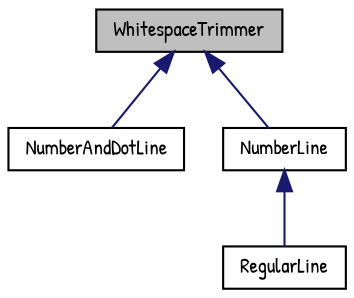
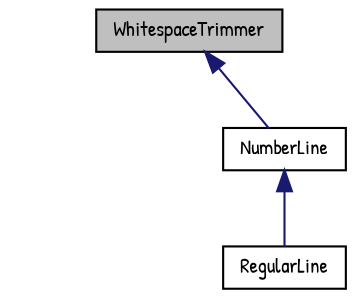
node "NumberAndDotLine": removed
